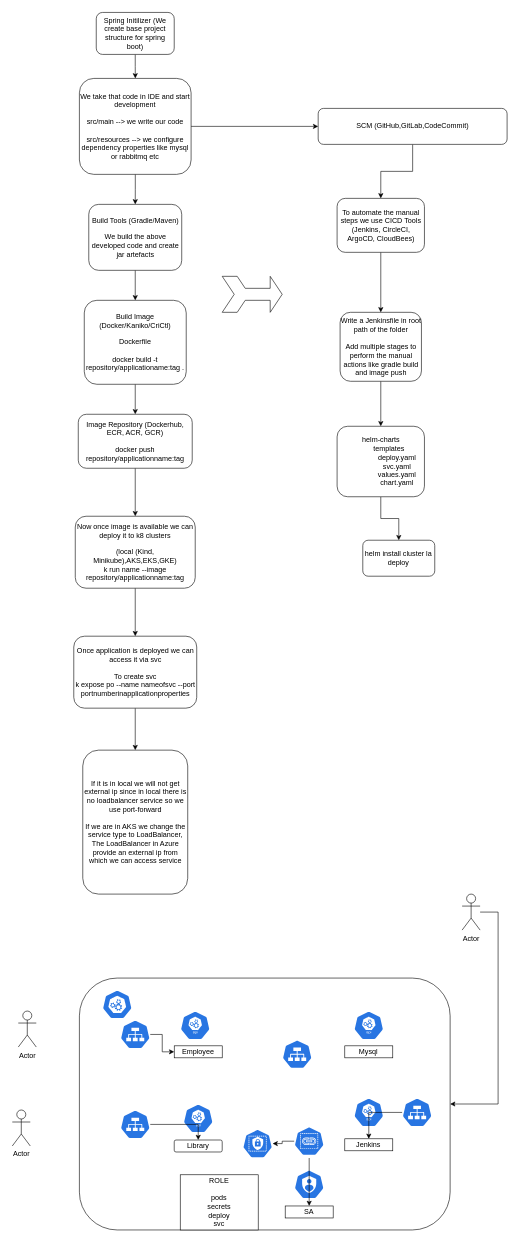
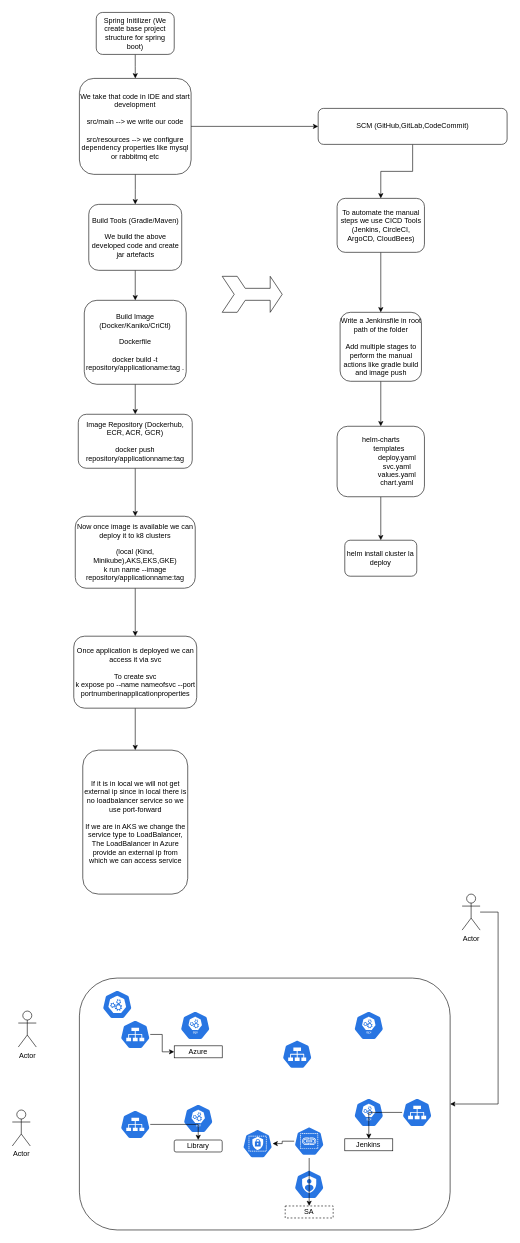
node "helm install cluster la deploy": moved (399, 558) -> (381, 558)
node "Employee": label "Employee" -> "Azure"
node "Mysql": removed
node "ROLE pods secrets deploy svc": removed
node "SA": style solid -> dashed
